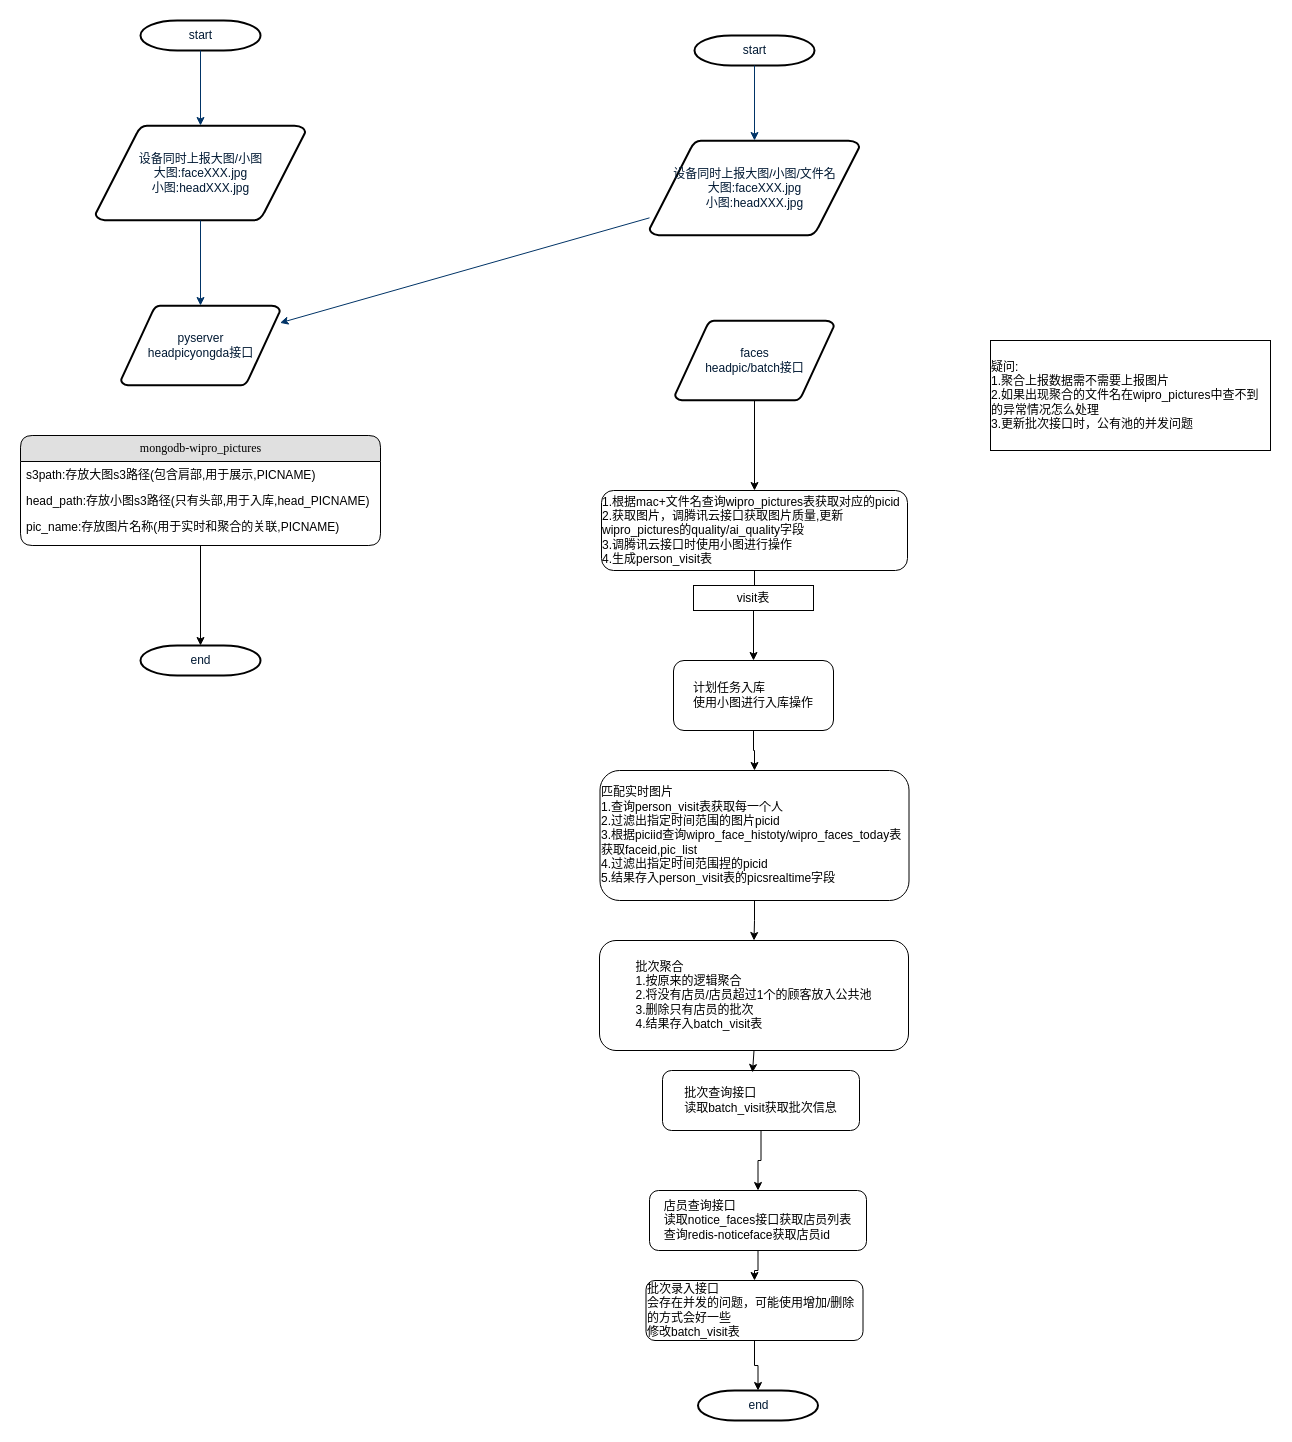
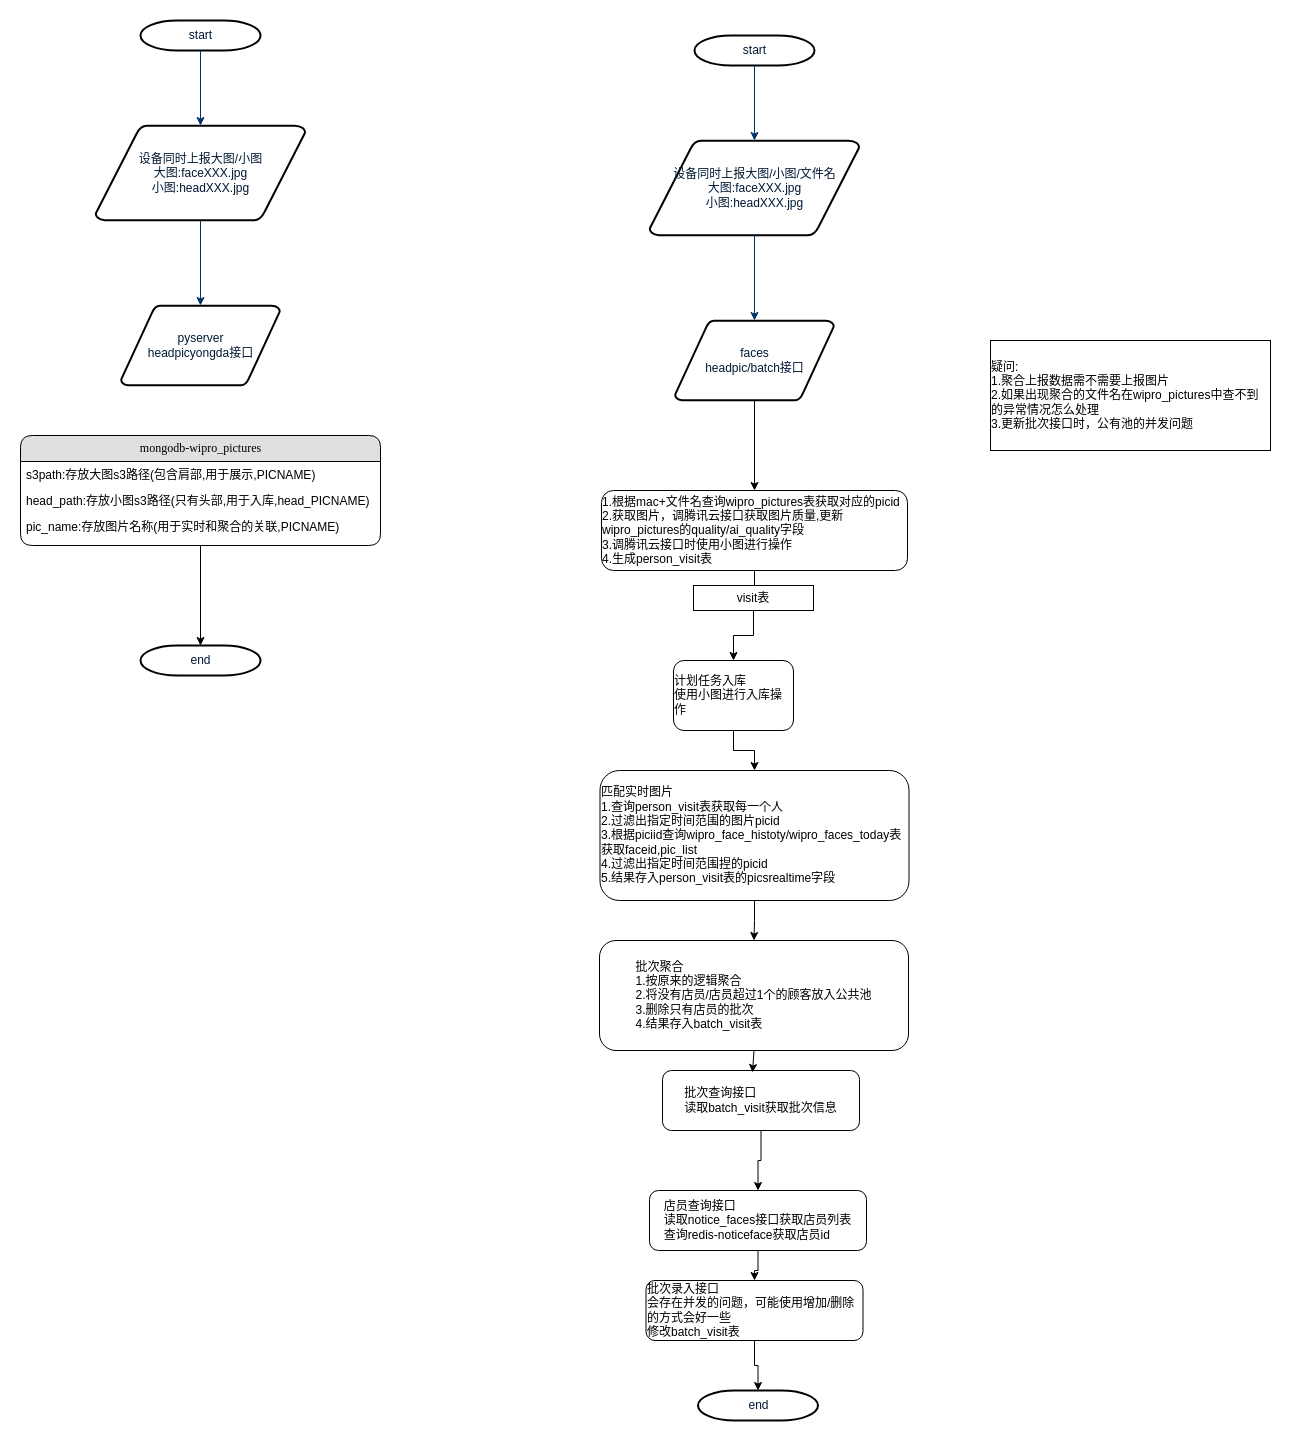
edge "设备同时上报大图/小图/文件名 大图:faceXXX.jpg 小图:headXXX.jpg" -> "pyserver headpicyongda接口": now "设备同时上报大图/小图/文件名 大图:faceXXX.jpg 小图:headXXX.jpg" -> "faces headpic/batch接口"
node "计划任务入库 使用小图进行入库操作": size 160x70 -> 120x70
